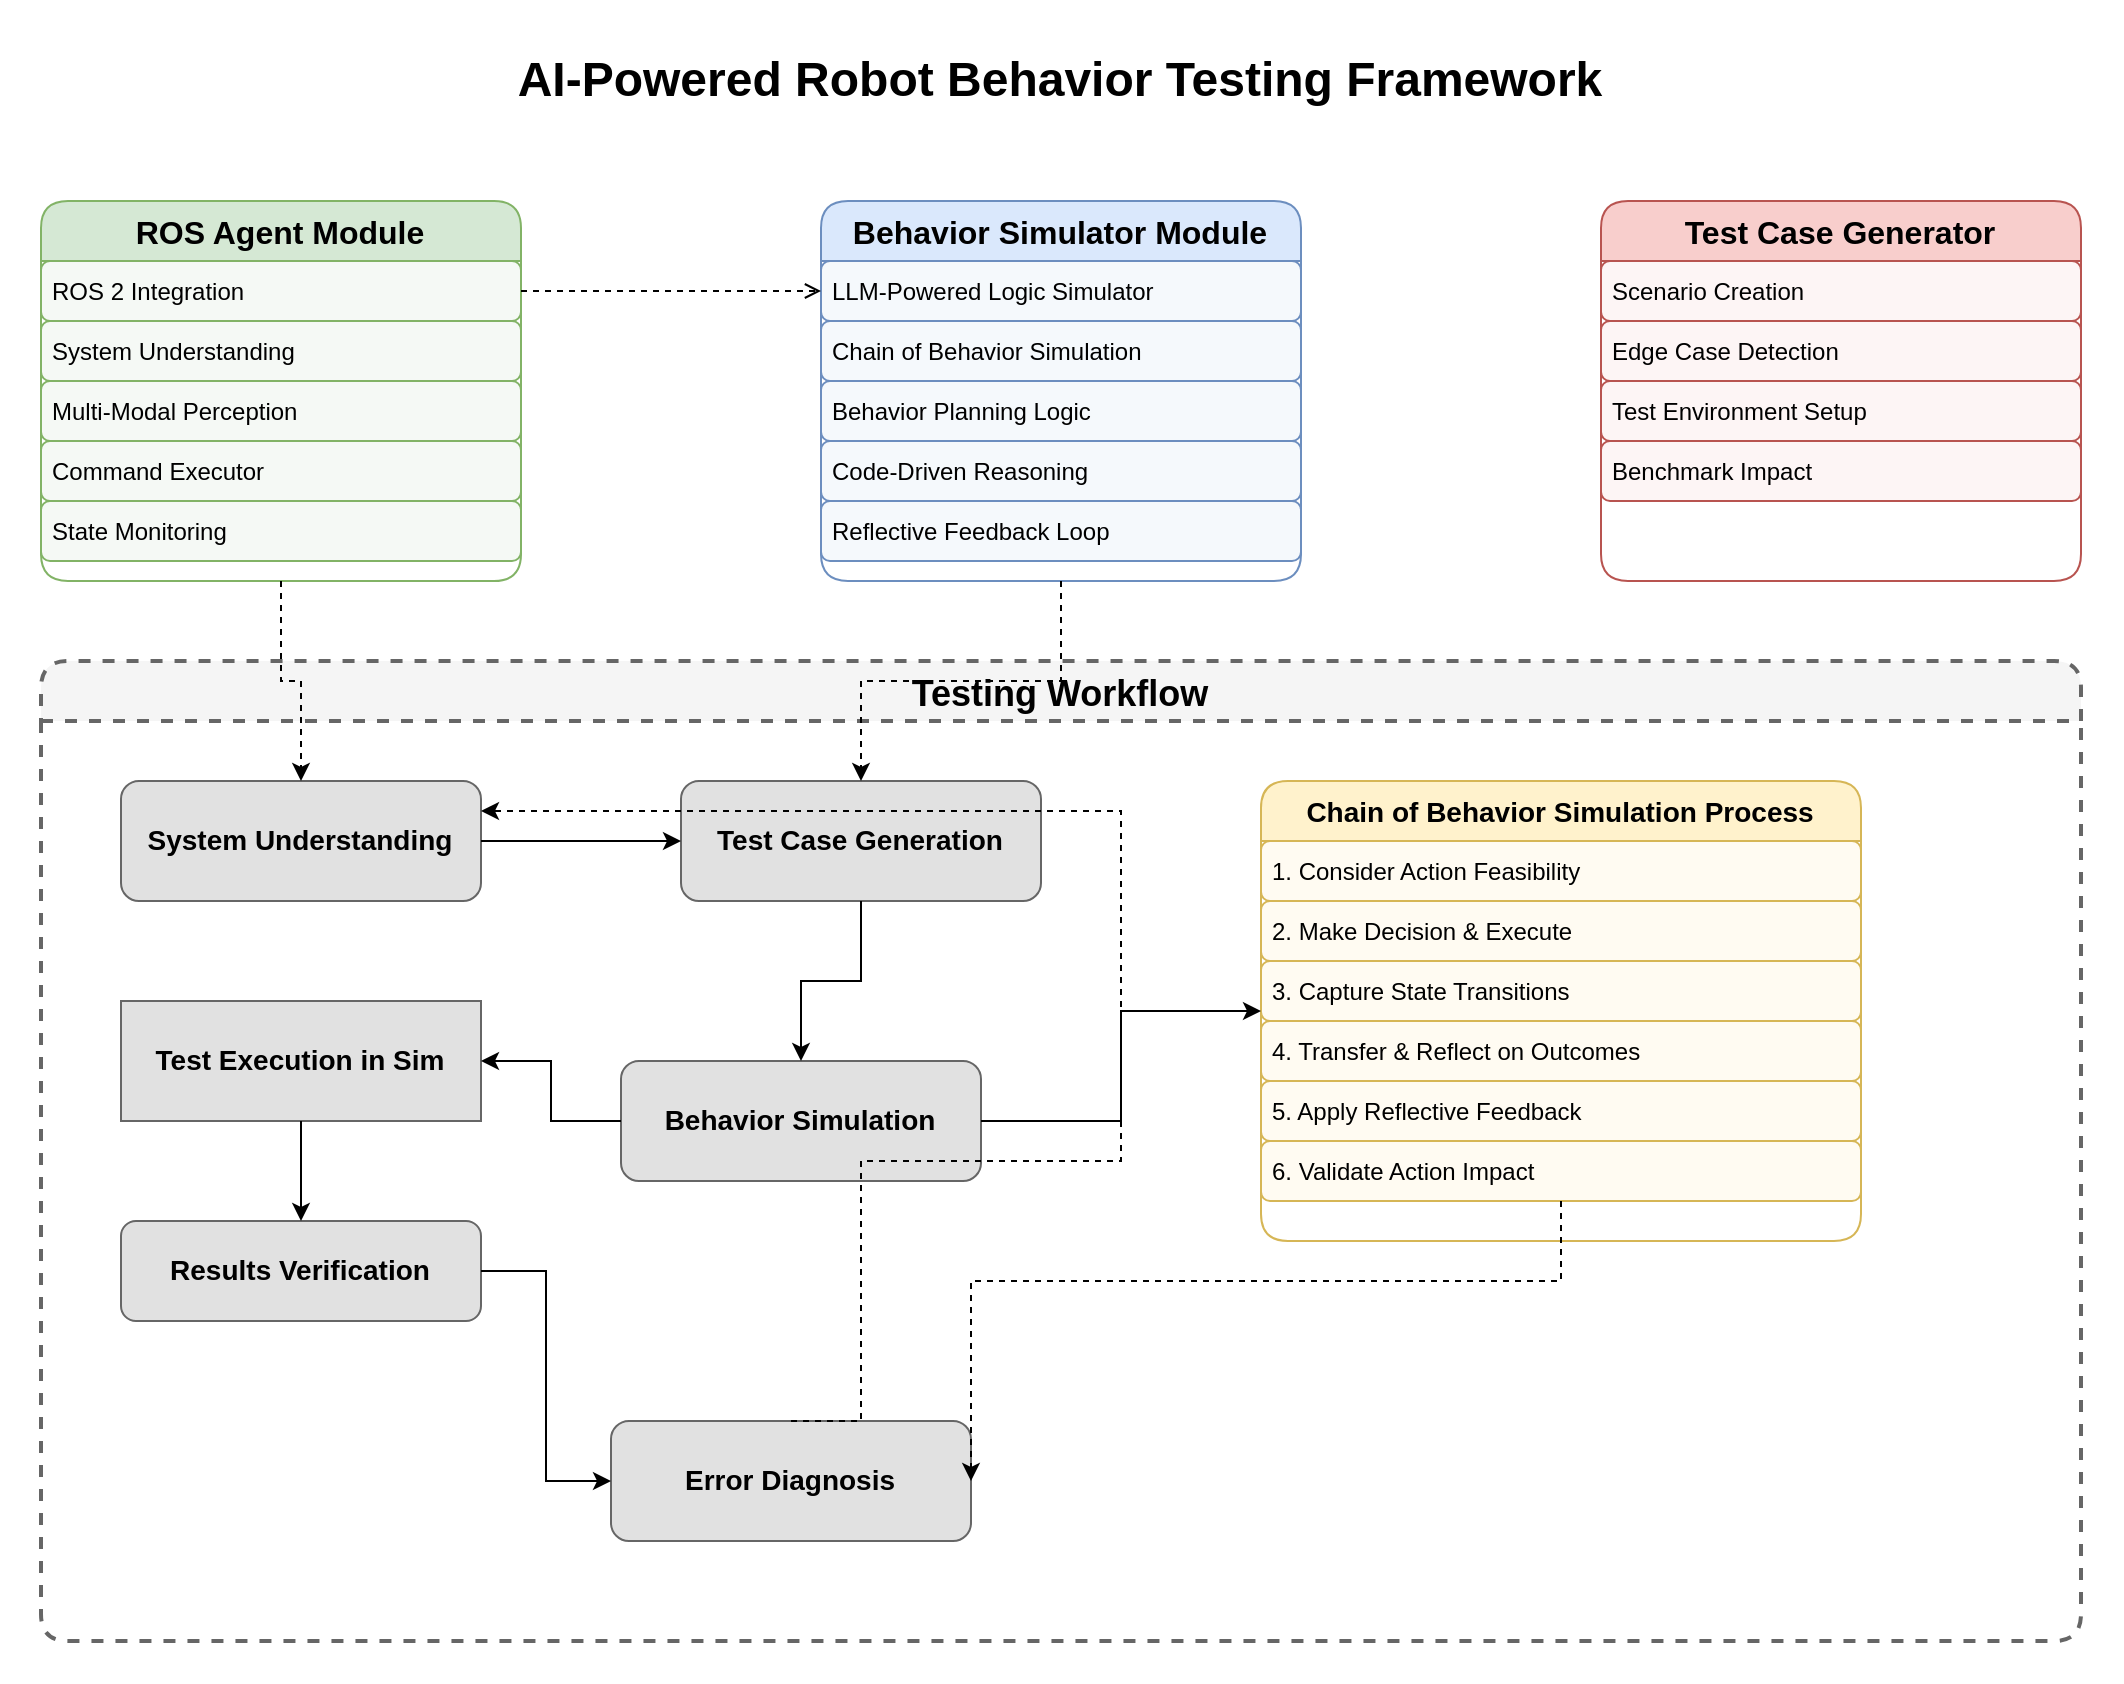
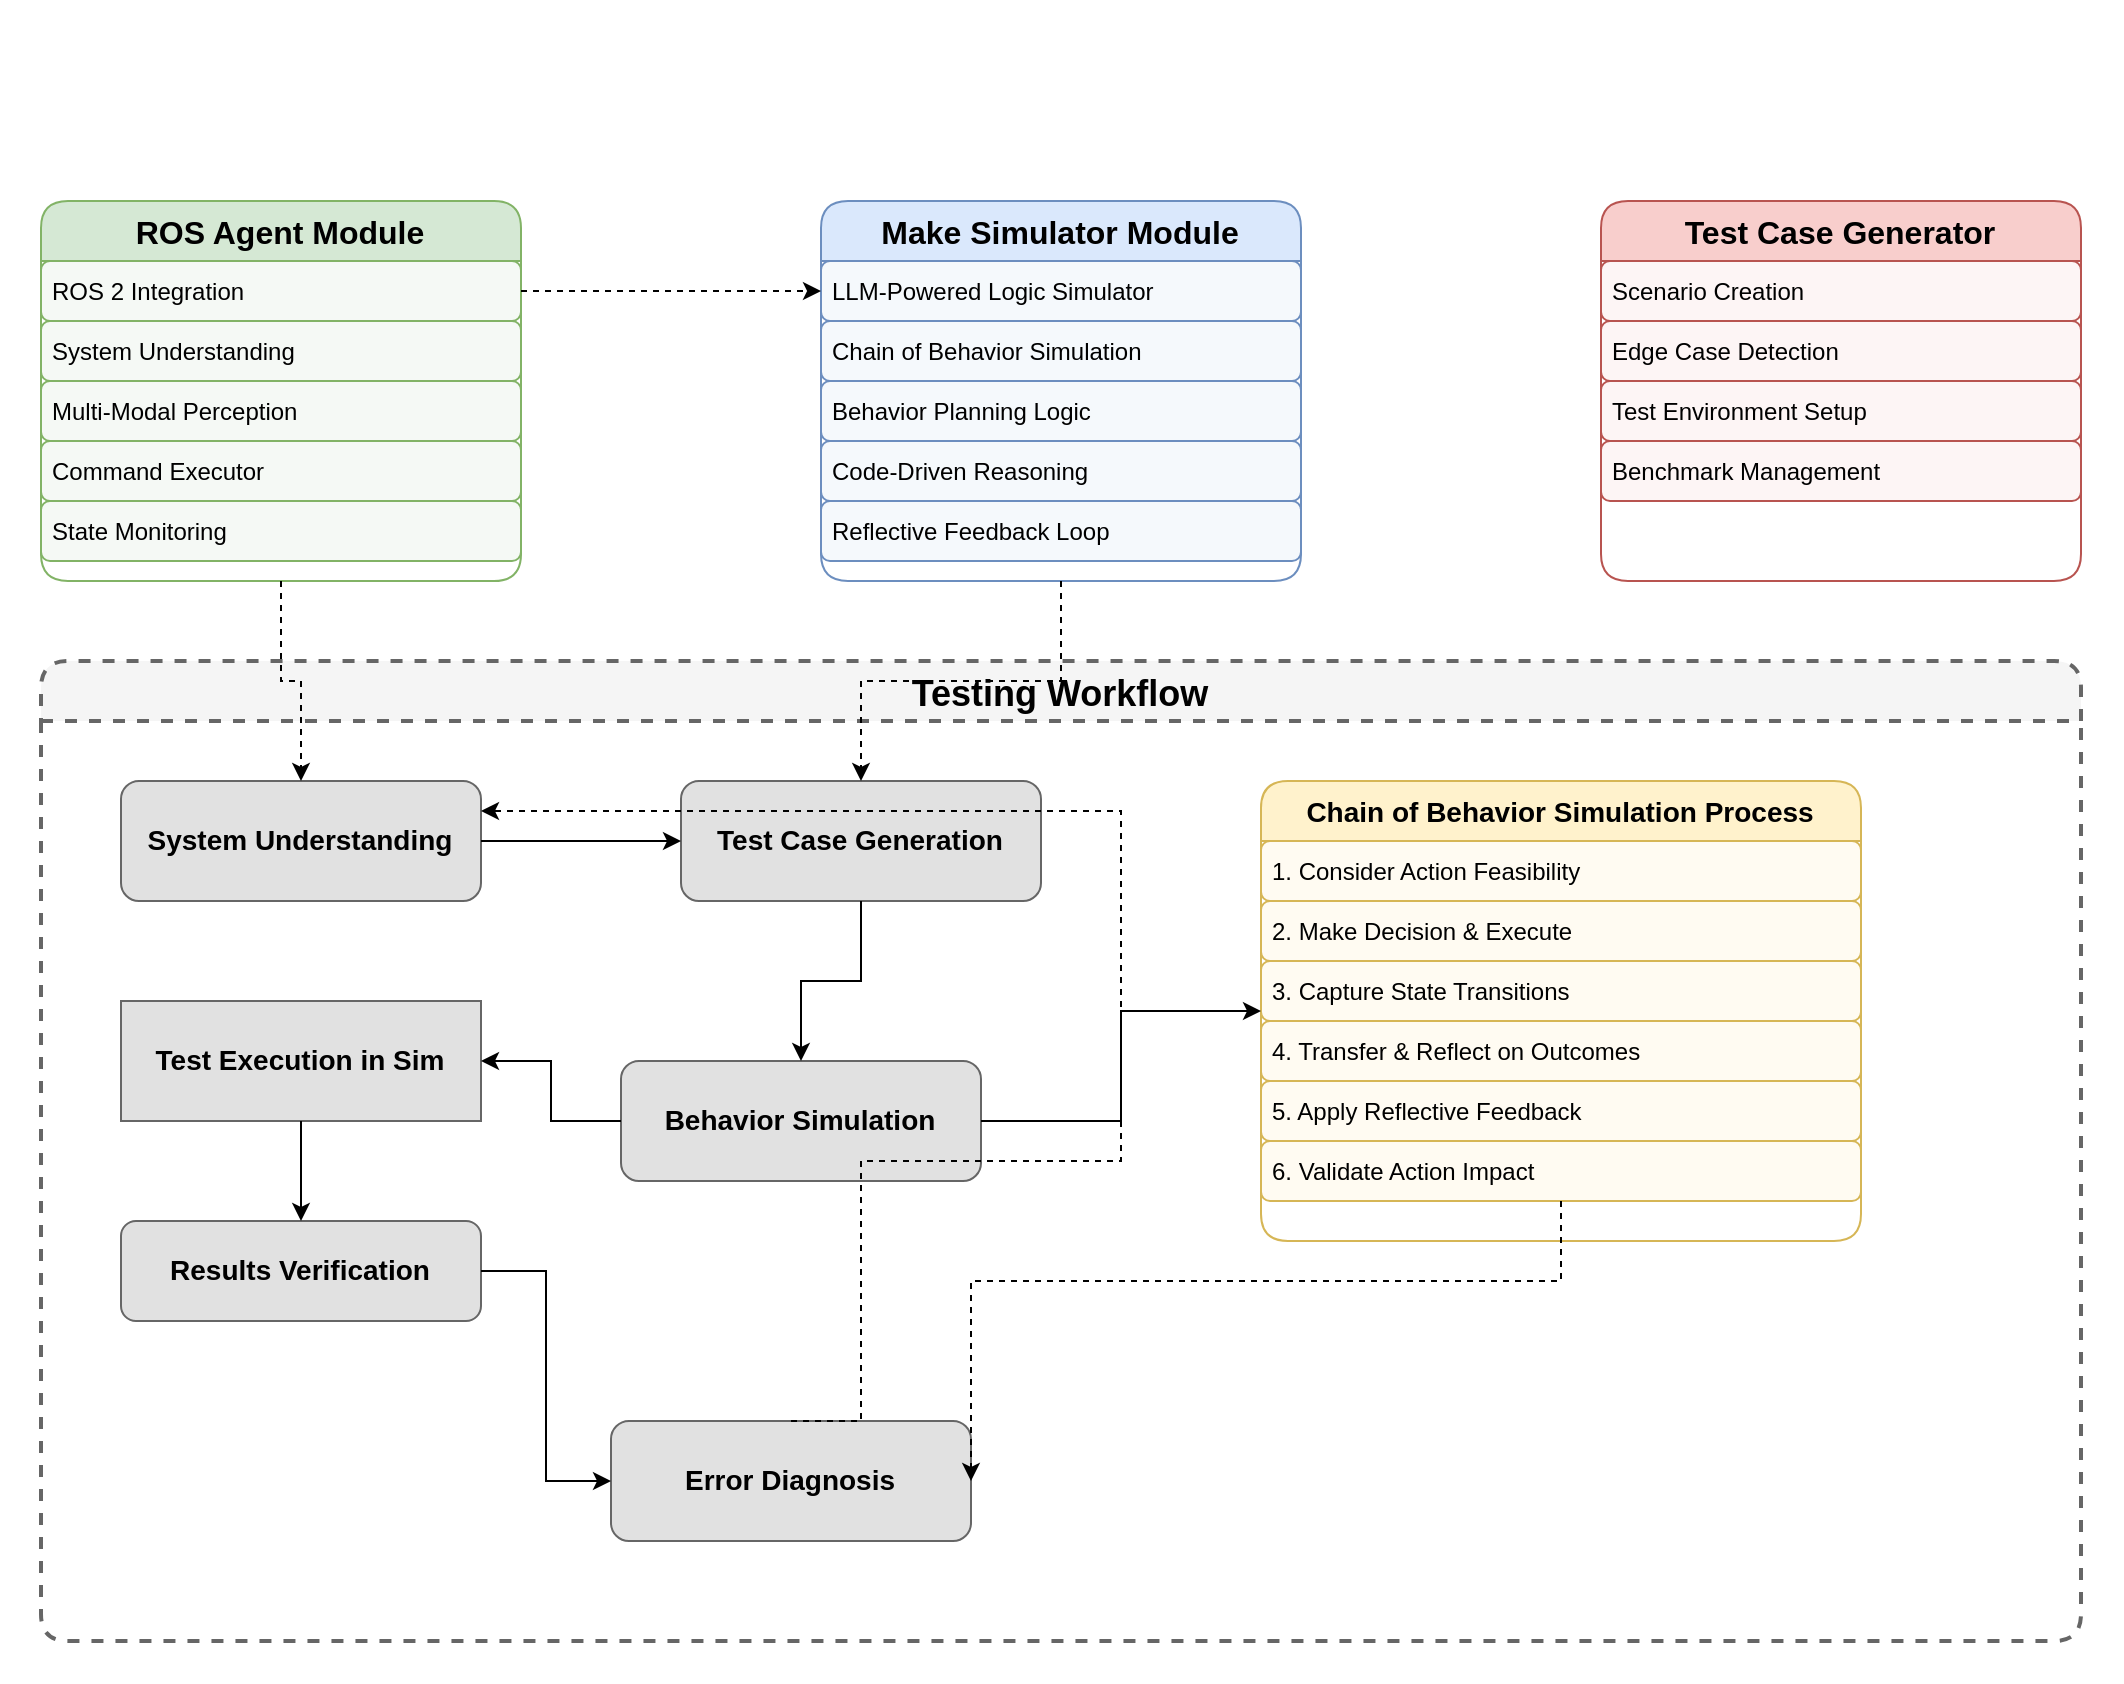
node "AI-Powered Robot Behavior Testing Framework": removed
node "Behavior Simulator Module": label "Behavior Simulator Module" -> "Make Simulator Module"
edge "ROS 2 Integration" -> "LLM-Powered Logic Simulator": arrowhead open -> classic
node "Benchmark Impact": label "Benchmark Impact" -> "Benchmark Management"
